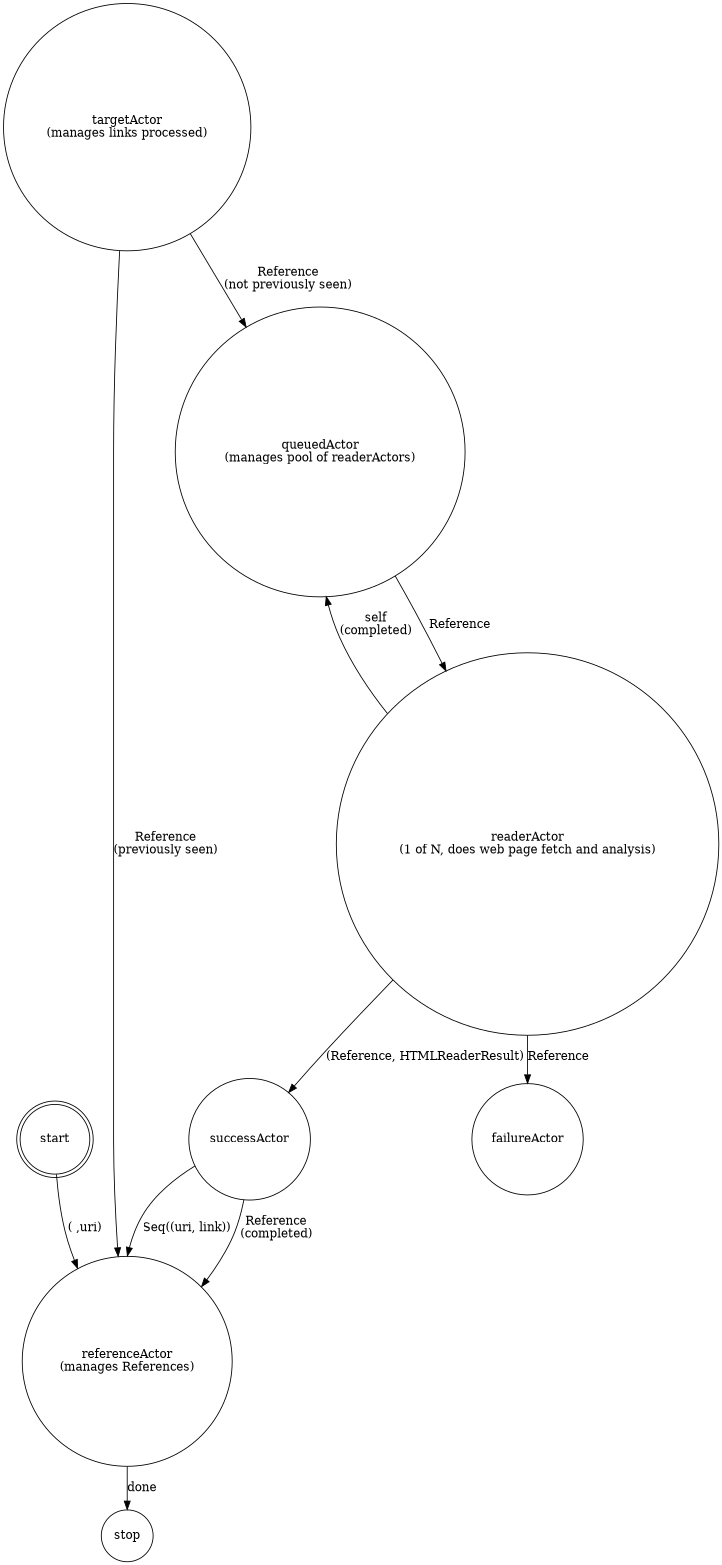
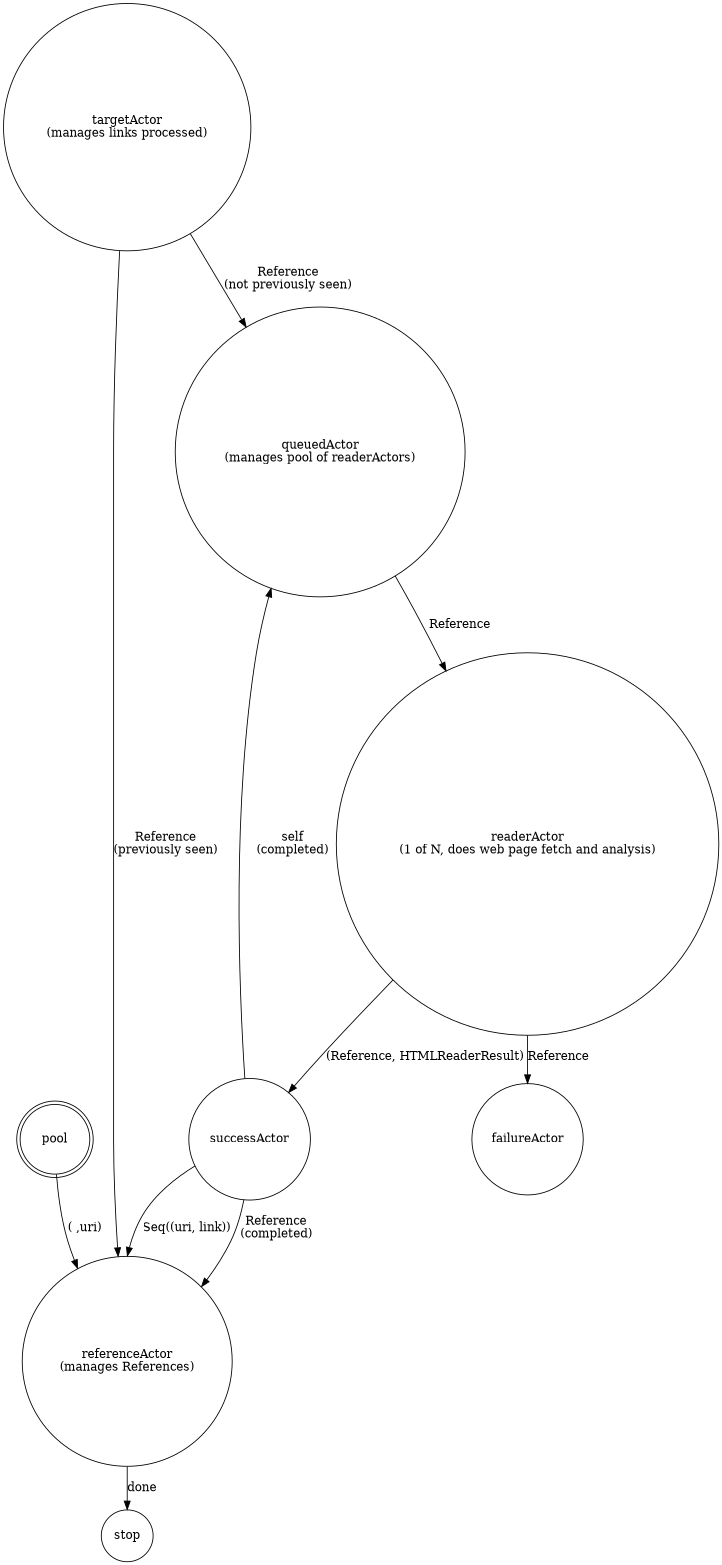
edge "readerActor (1 of N, does web page fetch and analysis)" -> "queuedActor (manages pool of readerActors)": now "successActor" -> "queuedActor (manages pool of readerActors)"
node "start": label "start" -> "pool"
